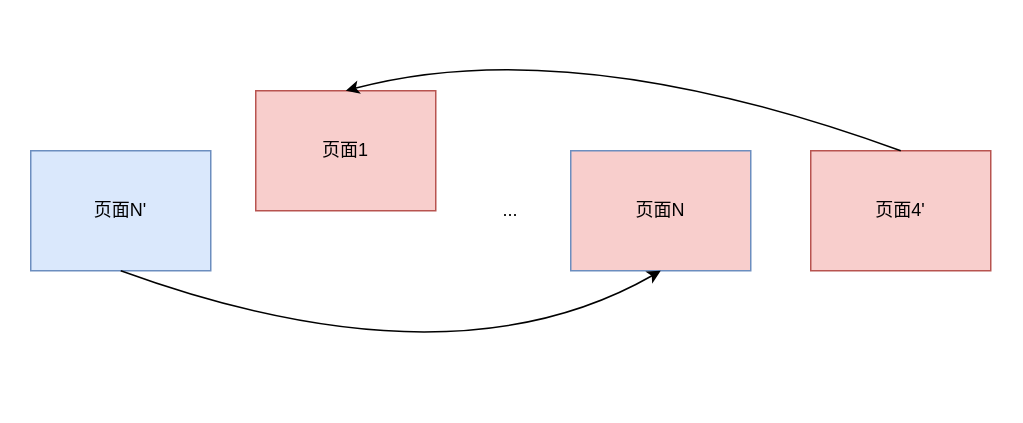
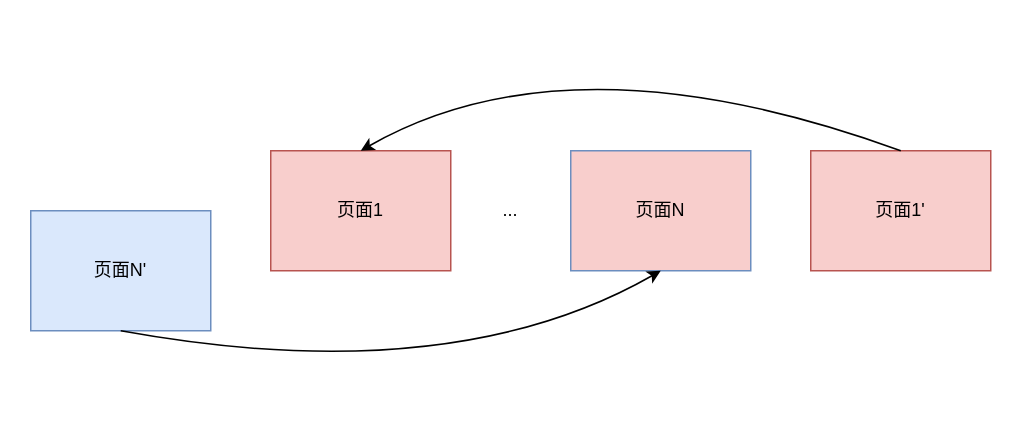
node "页面1": moved (346, 151) -> (361, 211)
node "页面N'": moved (121, 211) -> (121, 271)
node "页面4'": label "页面4'" -> "页面1'"
